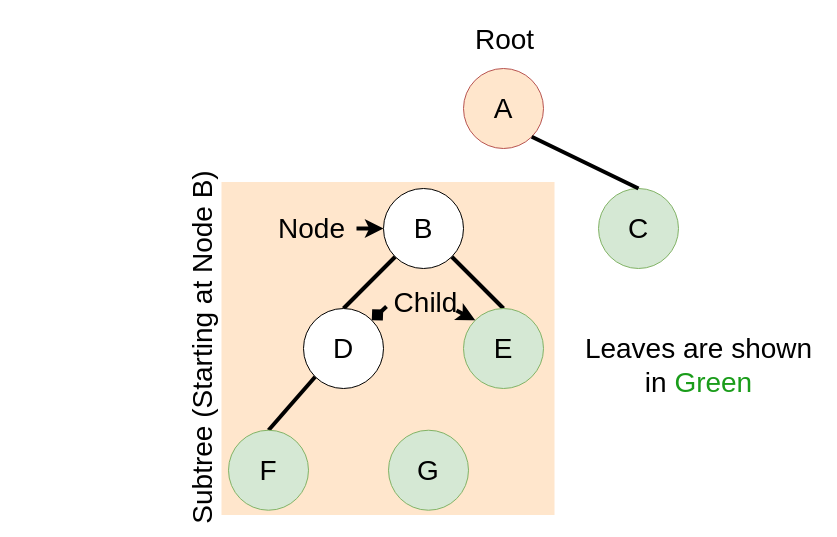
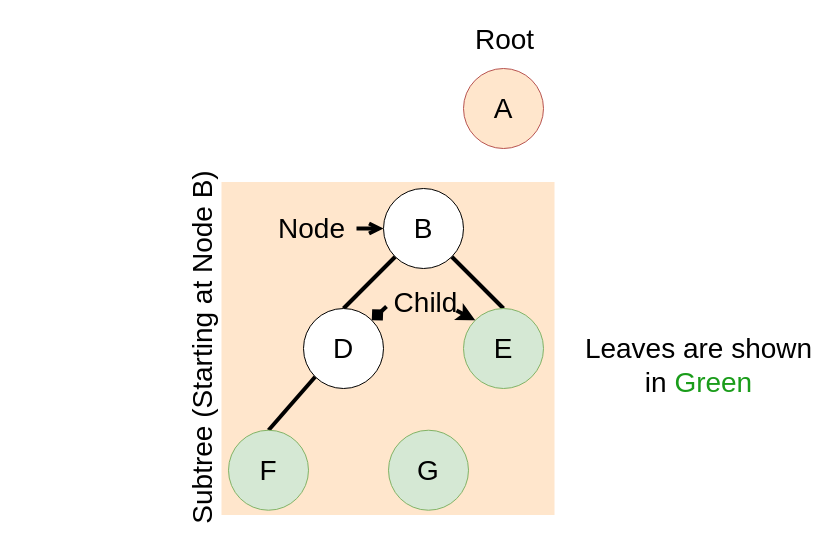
edge "A" -- "C": removed
edge "Node" -> "B": arrowhead classic -> open
node "C": removed
